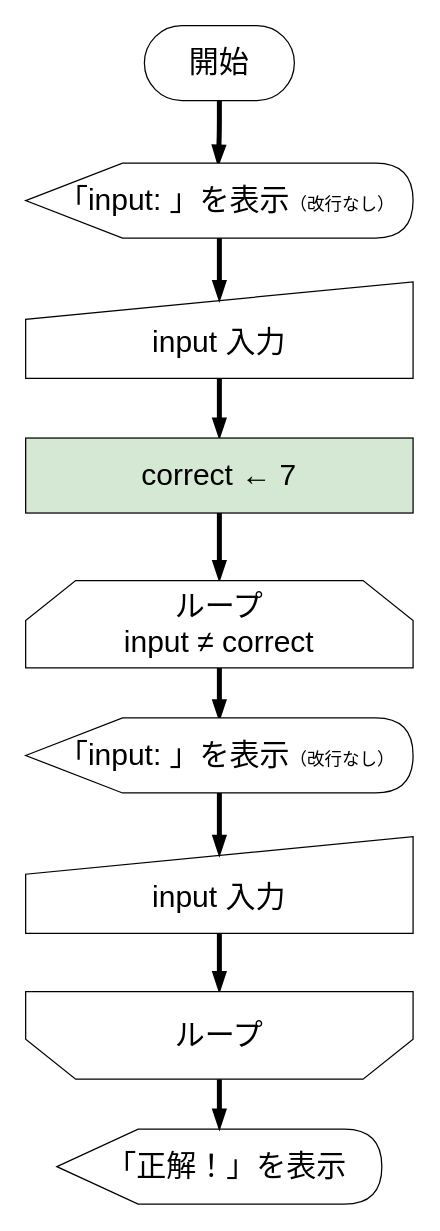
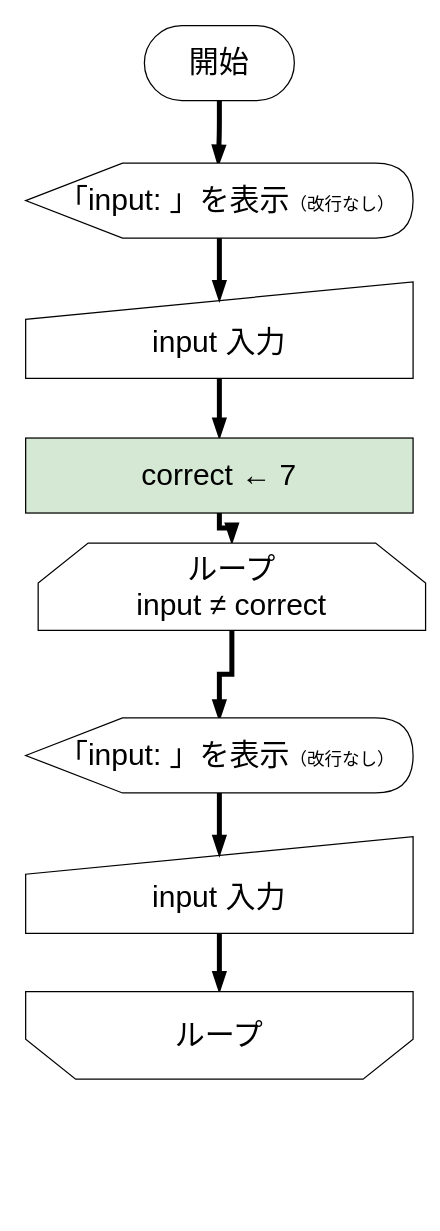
node "ループinput ≠ correct": moved (219, 624) -> (232, 587)
edge "ループ" -> "「正解！」を表示": removed
node "「正解！」を表示": removed
